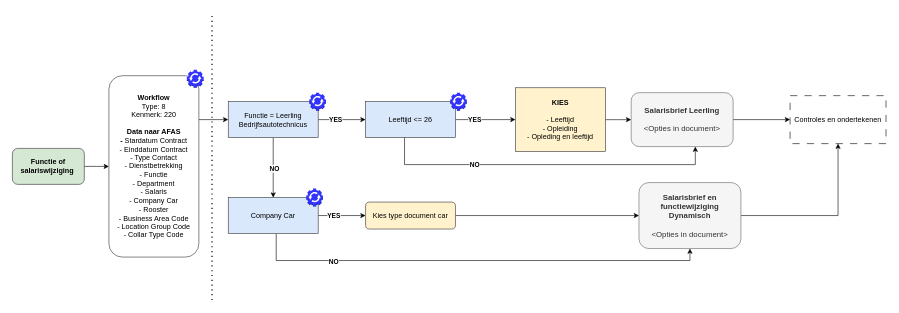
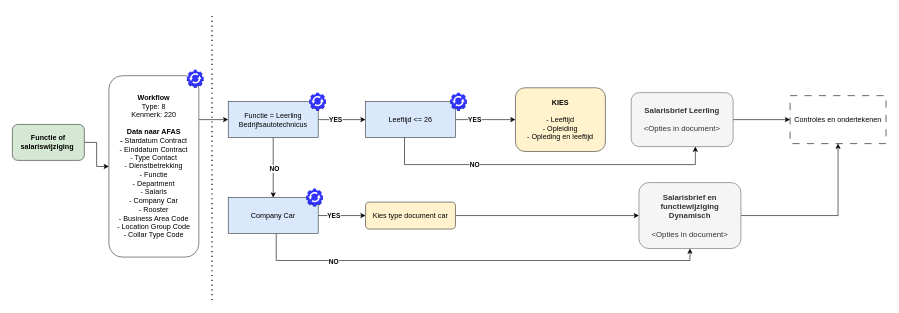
node "KIES - Leeftijd - Opleiding - Opleding en leeftijd": shape rectangle -> rounded rectangle
edge "KIES - Leeftijd - Opleiding - Opleding en leeftijd" -> "Salarisbrief Leerling <Opties in document>": removed
node "Functie of salariswijziging": moved (48, 167) -> (48, 143)
